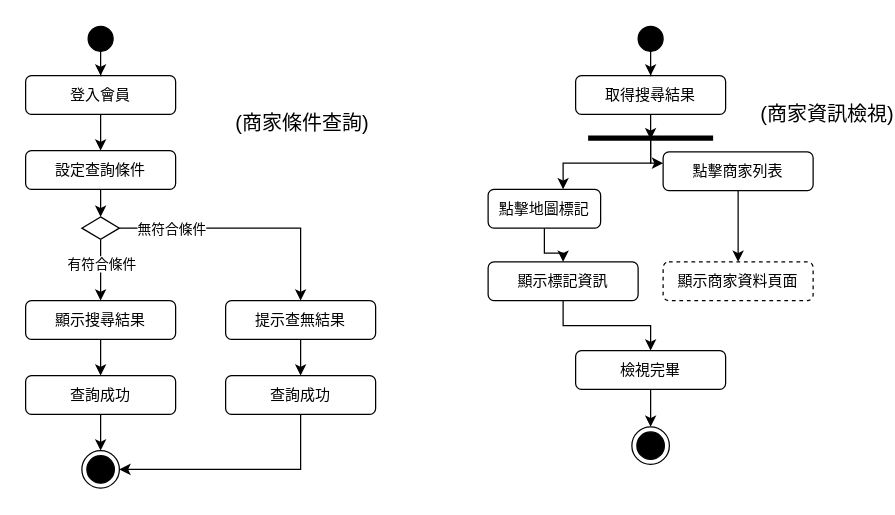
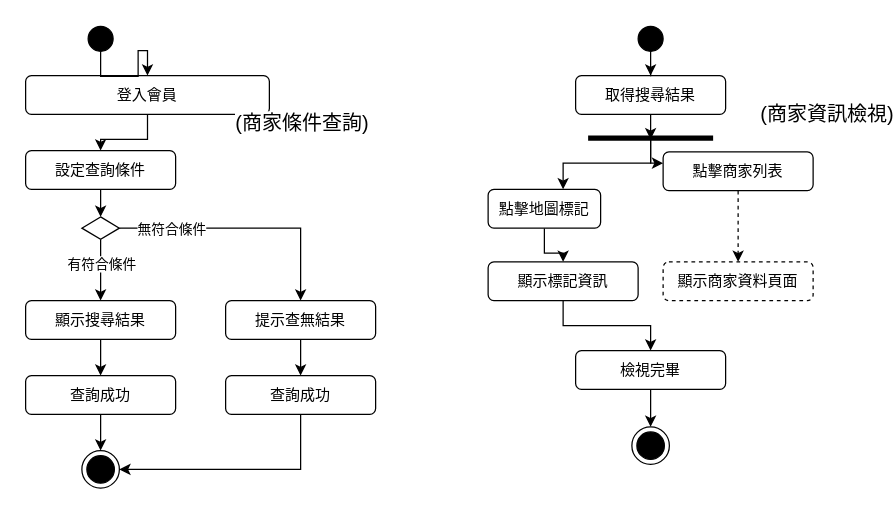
node "登入會員": size 150x39 -> 244x39
edge "點擊商家列表" -> "顯示商家資料頁面": style solid -> dashed
